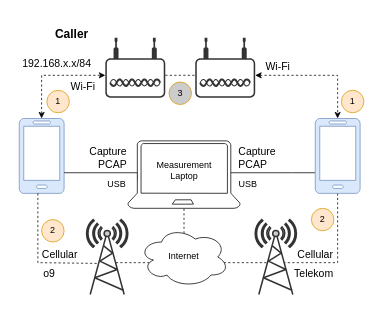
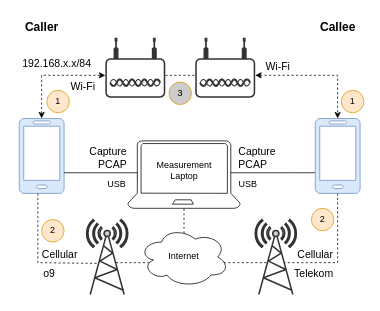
node "Callee": added
node "Caller": moved (72, 34) -> (42, 27)
